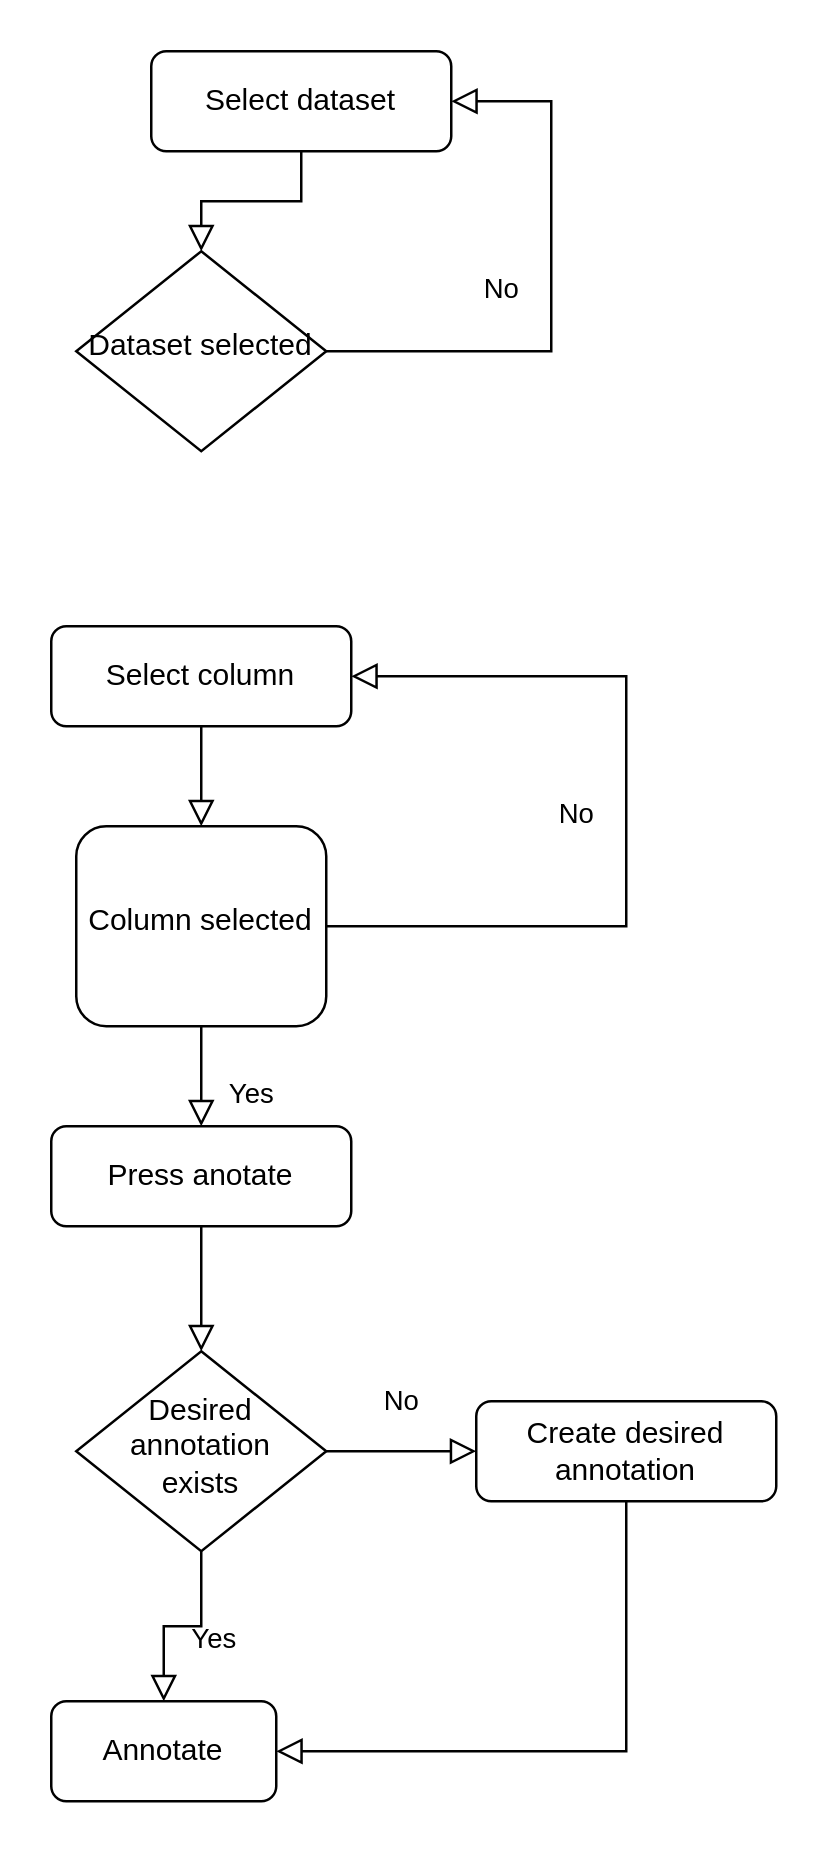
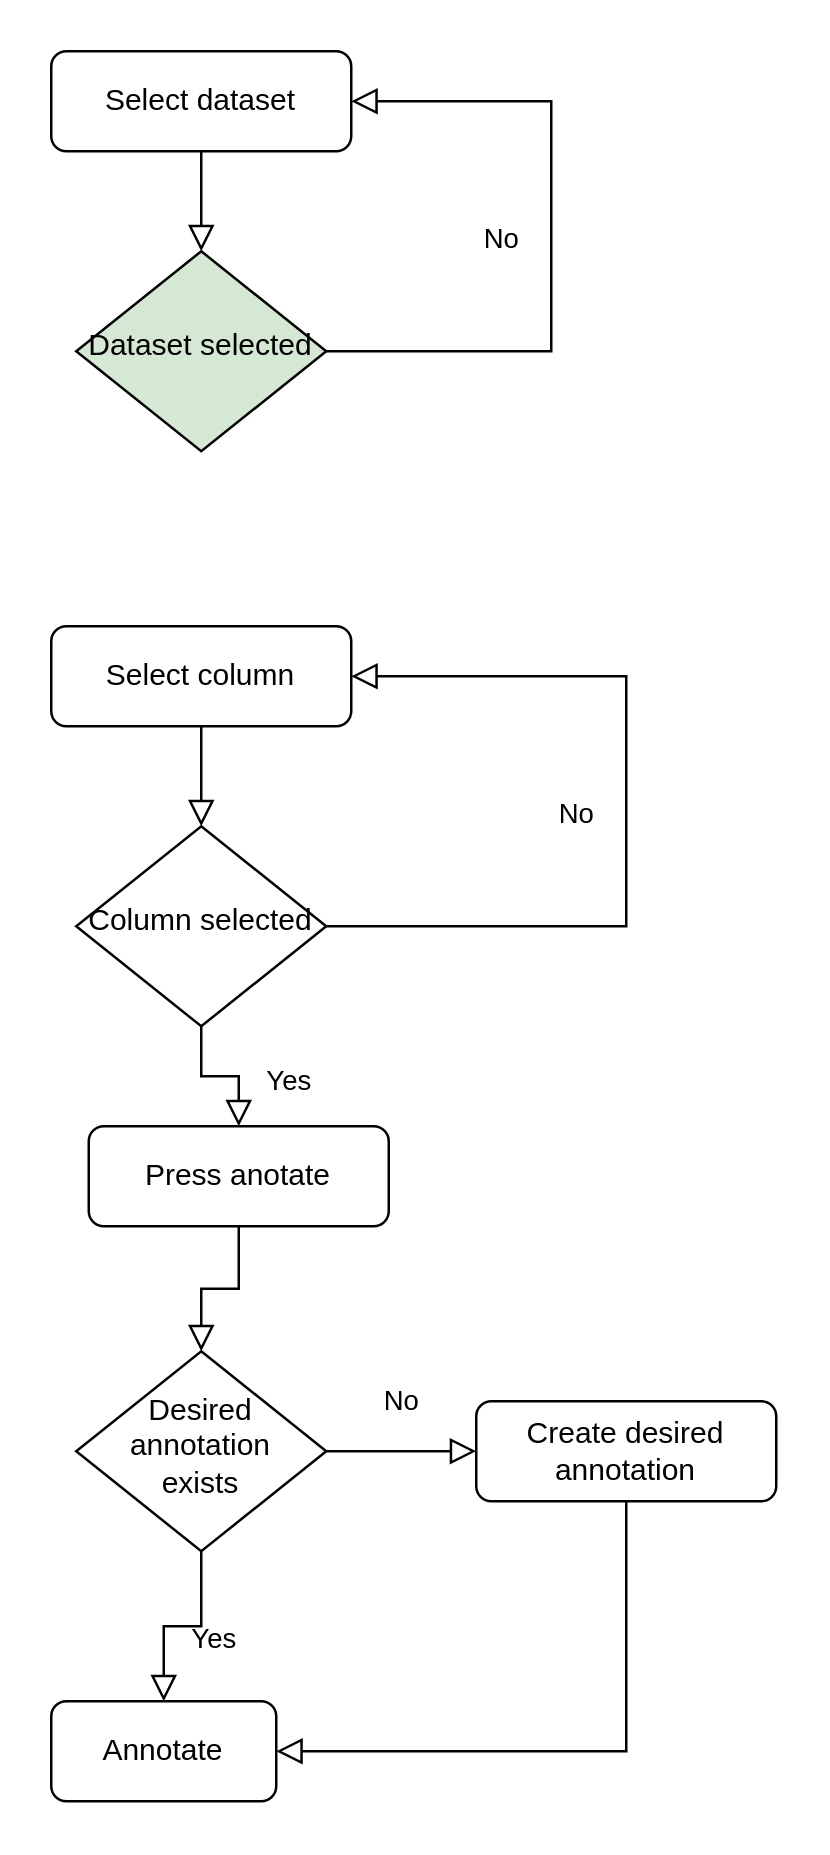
node "Select dataset": moved (301, 101) -> (201, 101)
node "Dataset selected": fillcolor #ffffff -> #d5e8d4
node "Column selected": shape rounded rectangle -> diamond
node "Press anotate": moved (201, 1176) -> (239, 1176)
